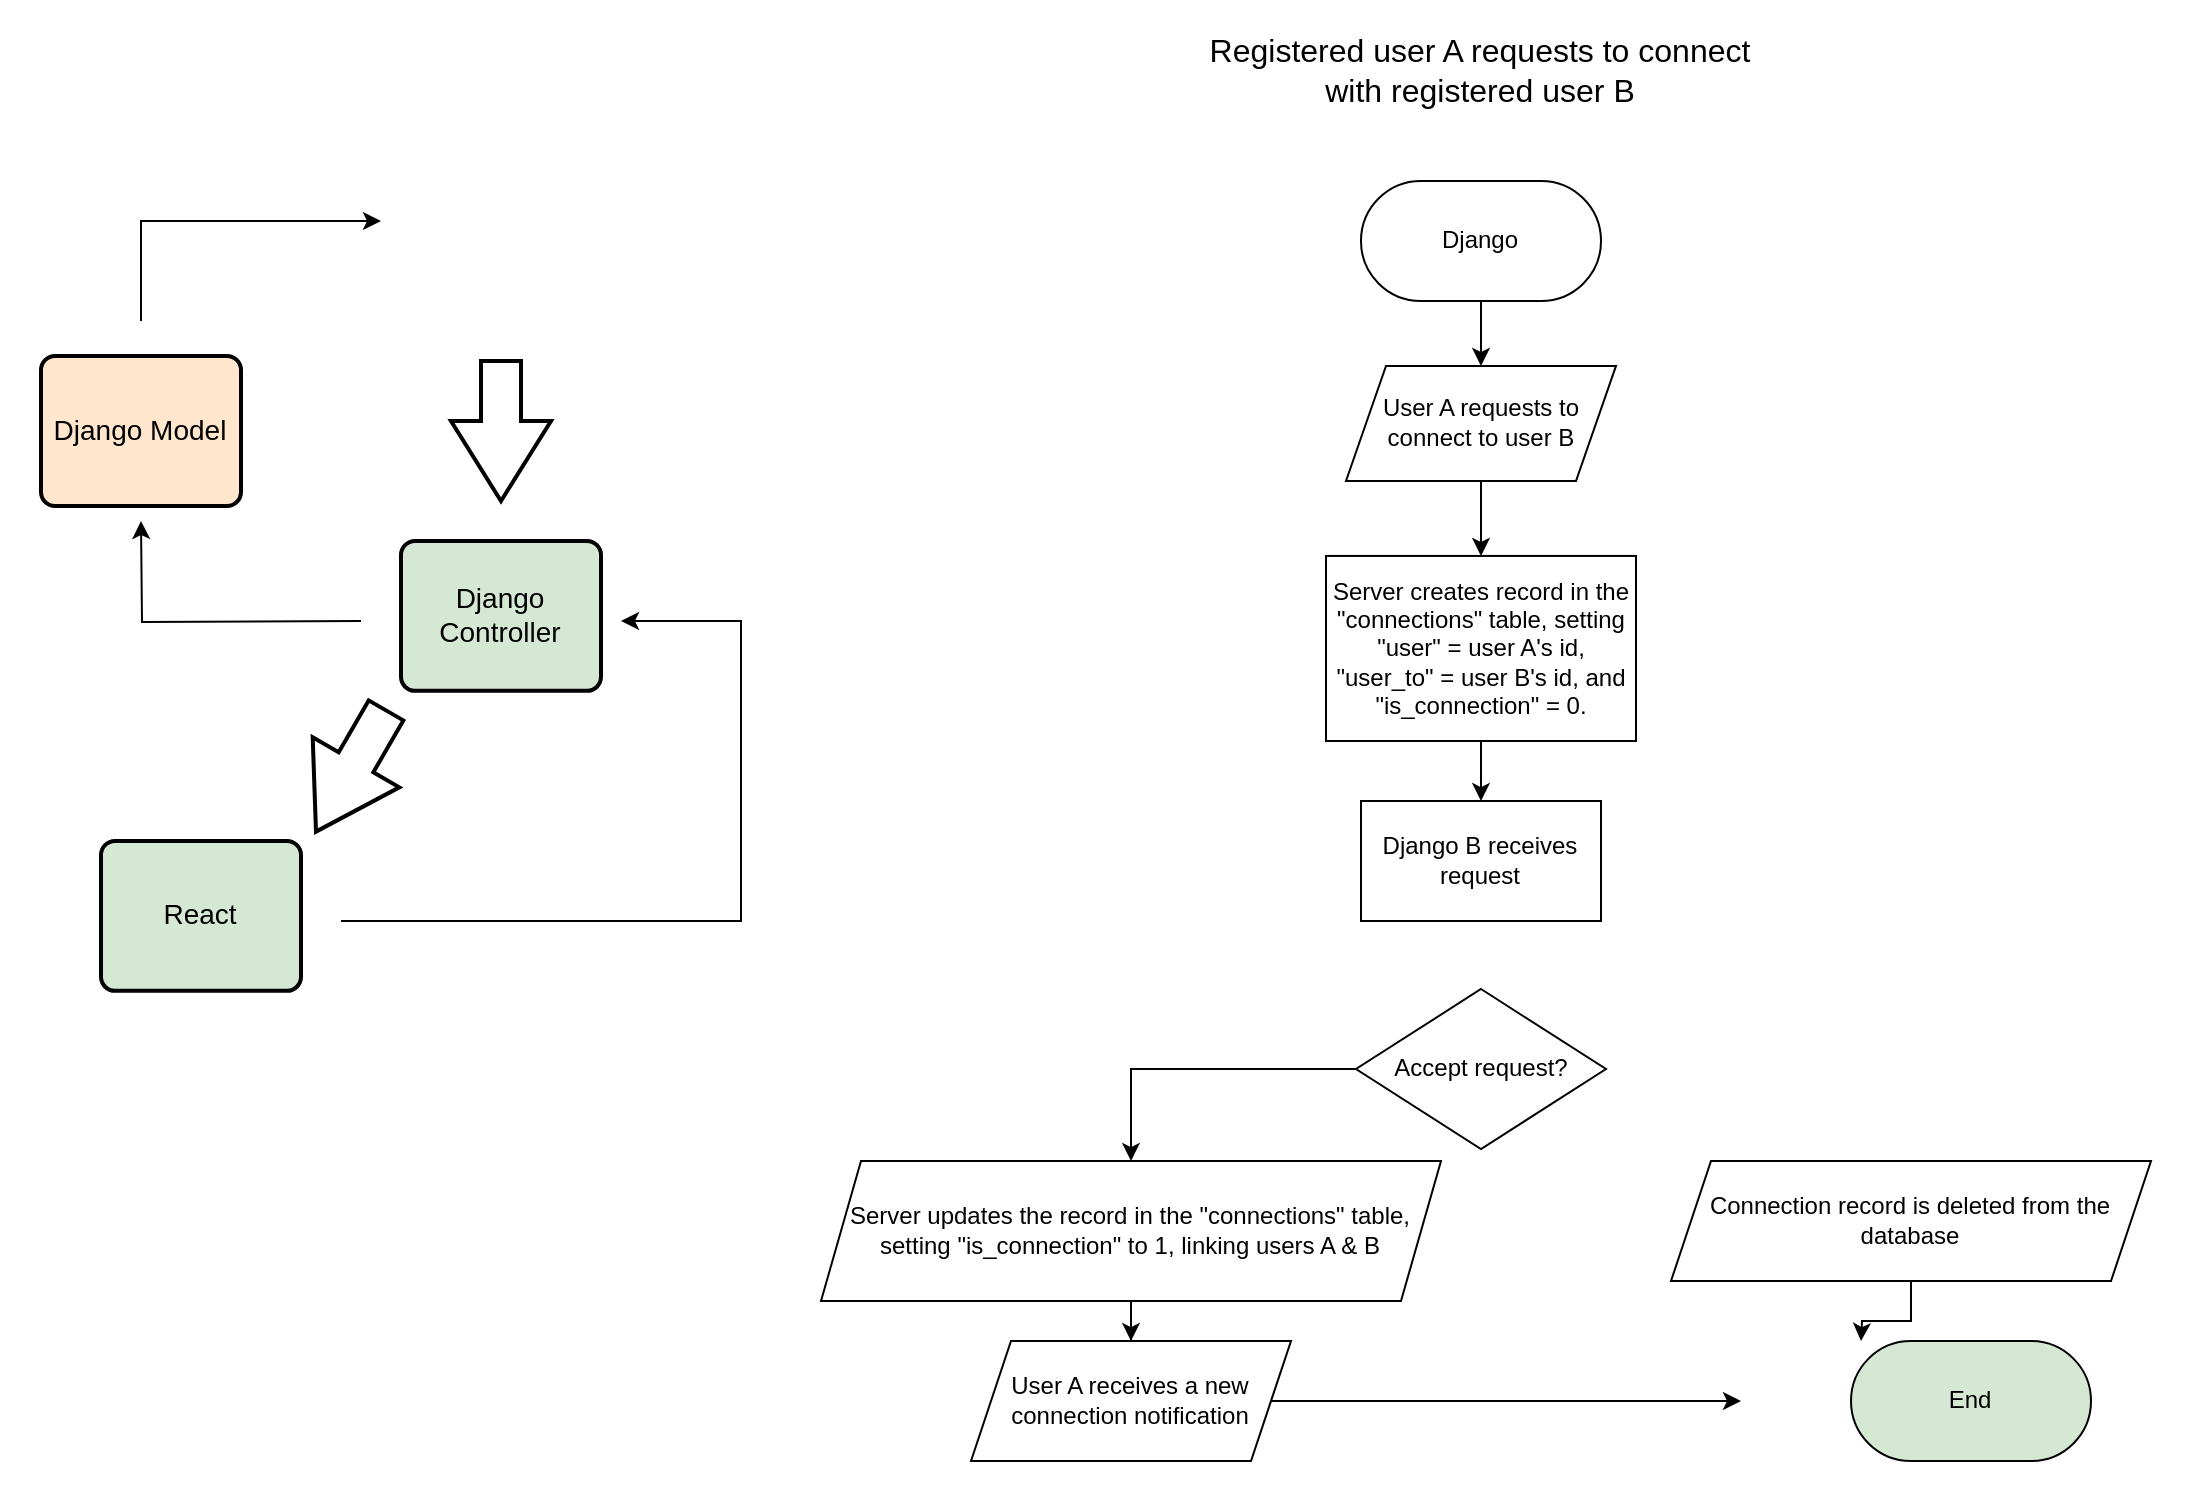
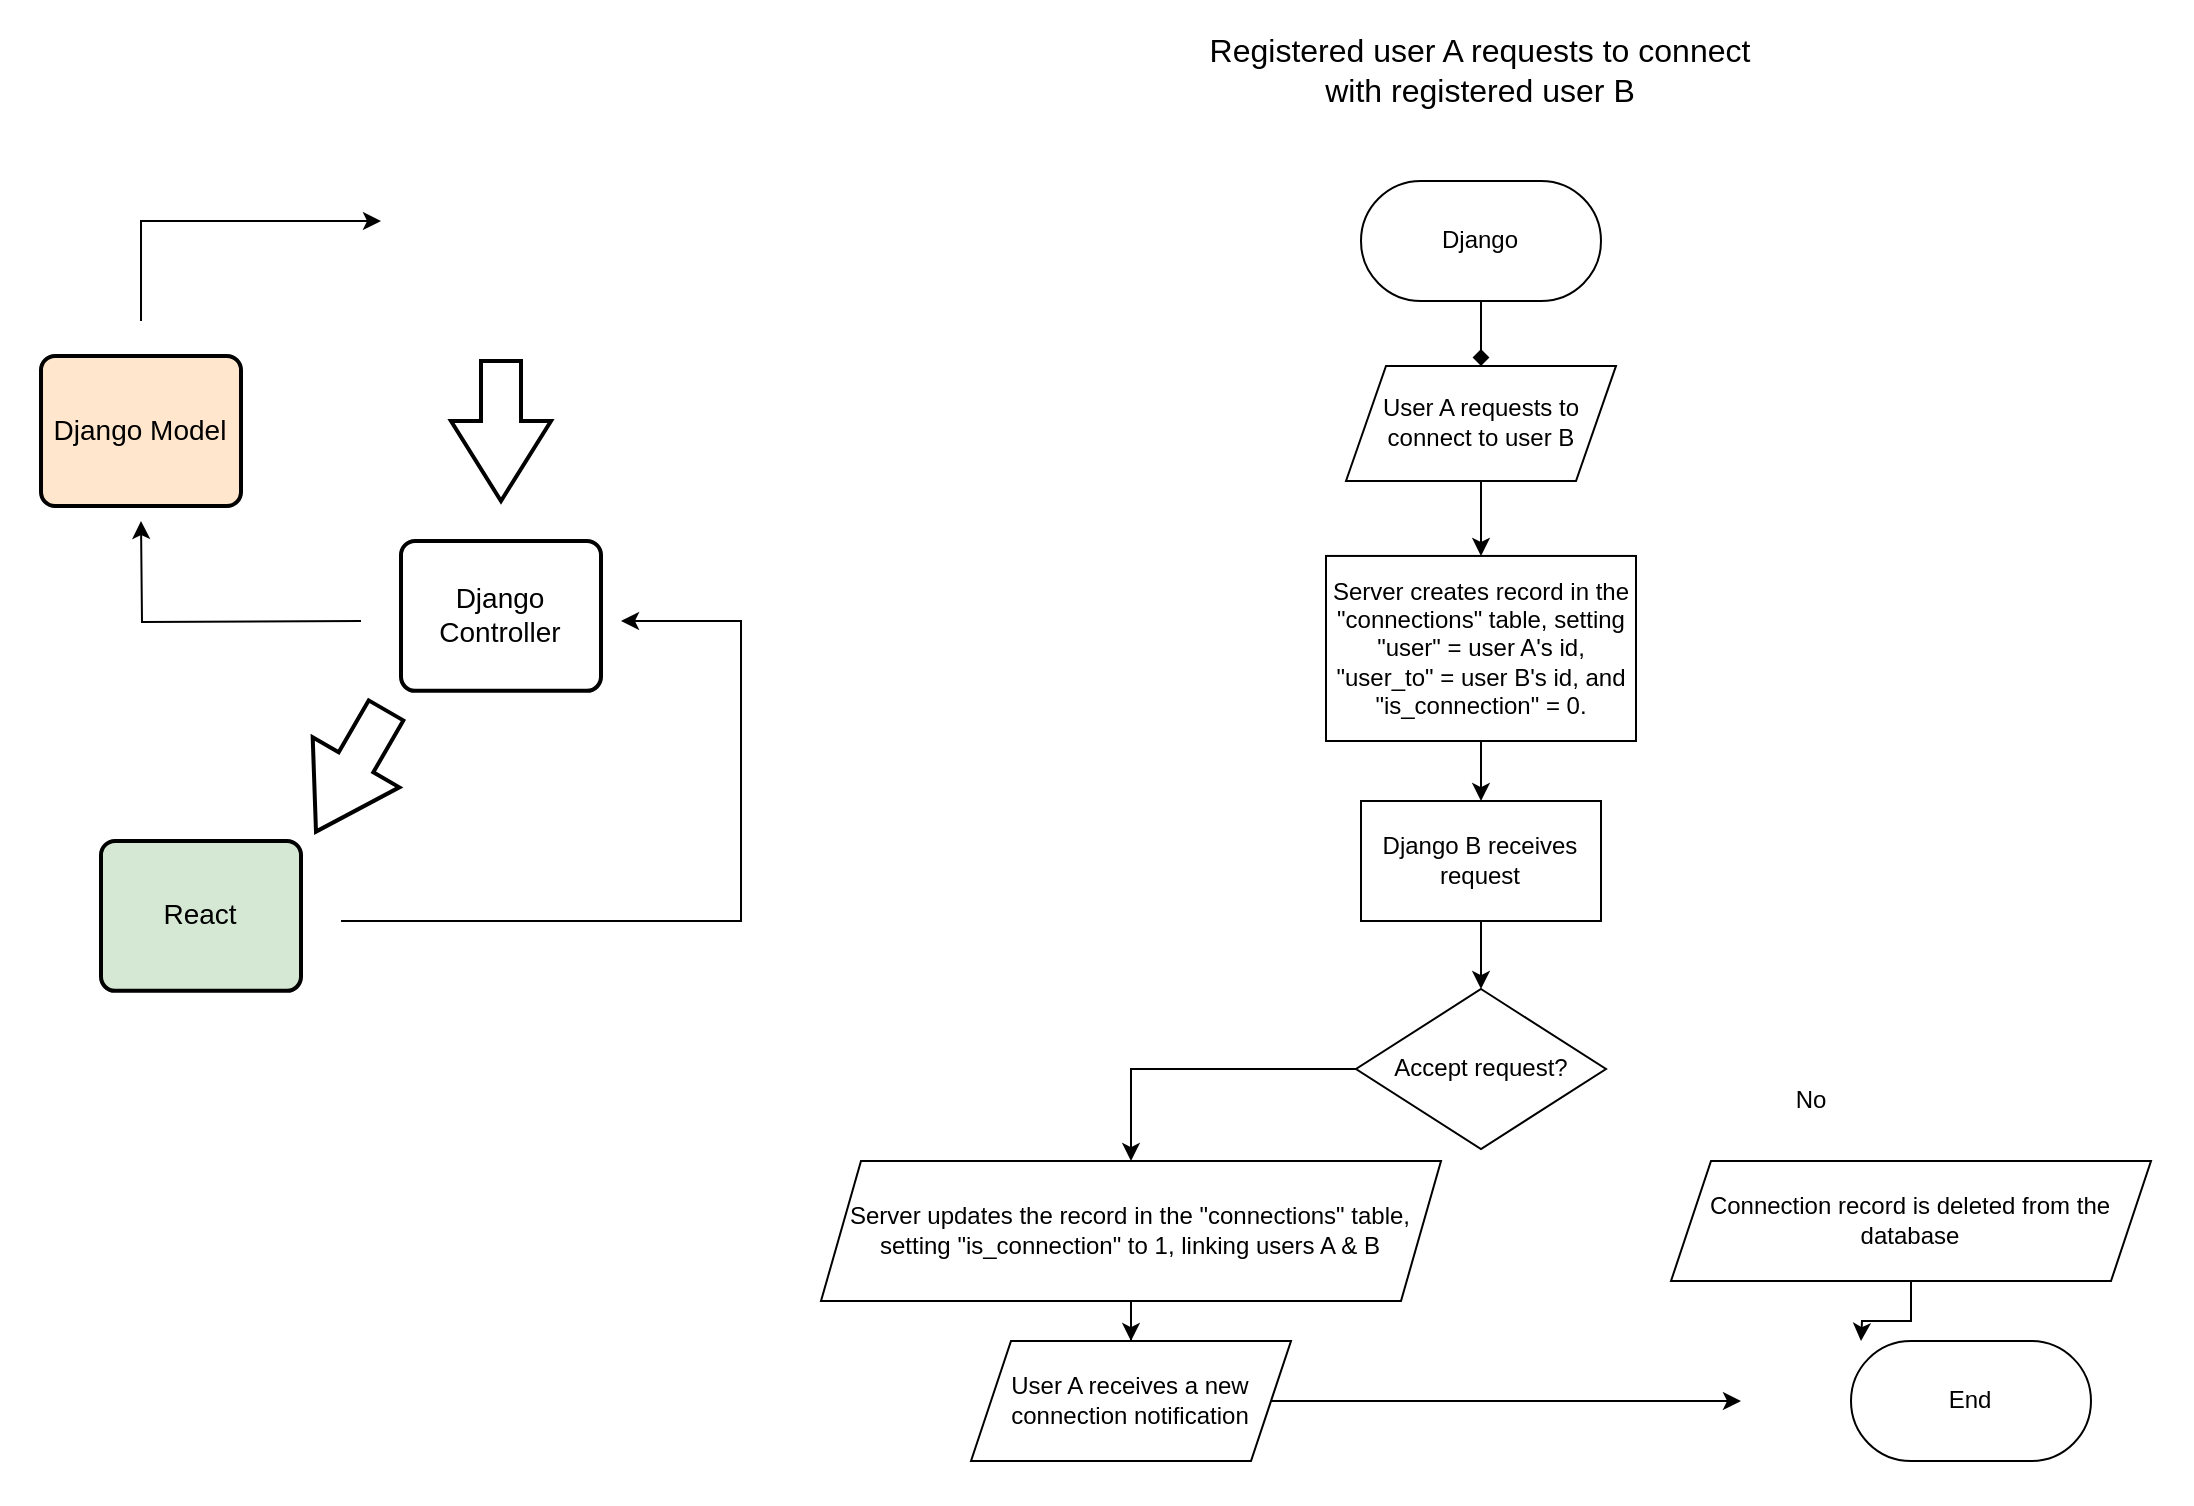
edge "Django" -> "User A requests to connect to user B": arrowhead classic -> diamond
node "Django Controller": fillcolor #d5e8d4 -> #ffffff
edge "Django B receives request" -> "Accept request?": added
node "No": added
node "End": fillcolor #d5e8d4 -> #ffffff
